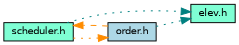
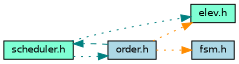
edge "order.h" -> "elev.h": color teal -> darkorange
edge "order.h" -> "scheduler.h": color darkorange -> teal
edge "scheduler.h" -> "order.h": color darkorange -> teal
node "fsm.h": added
